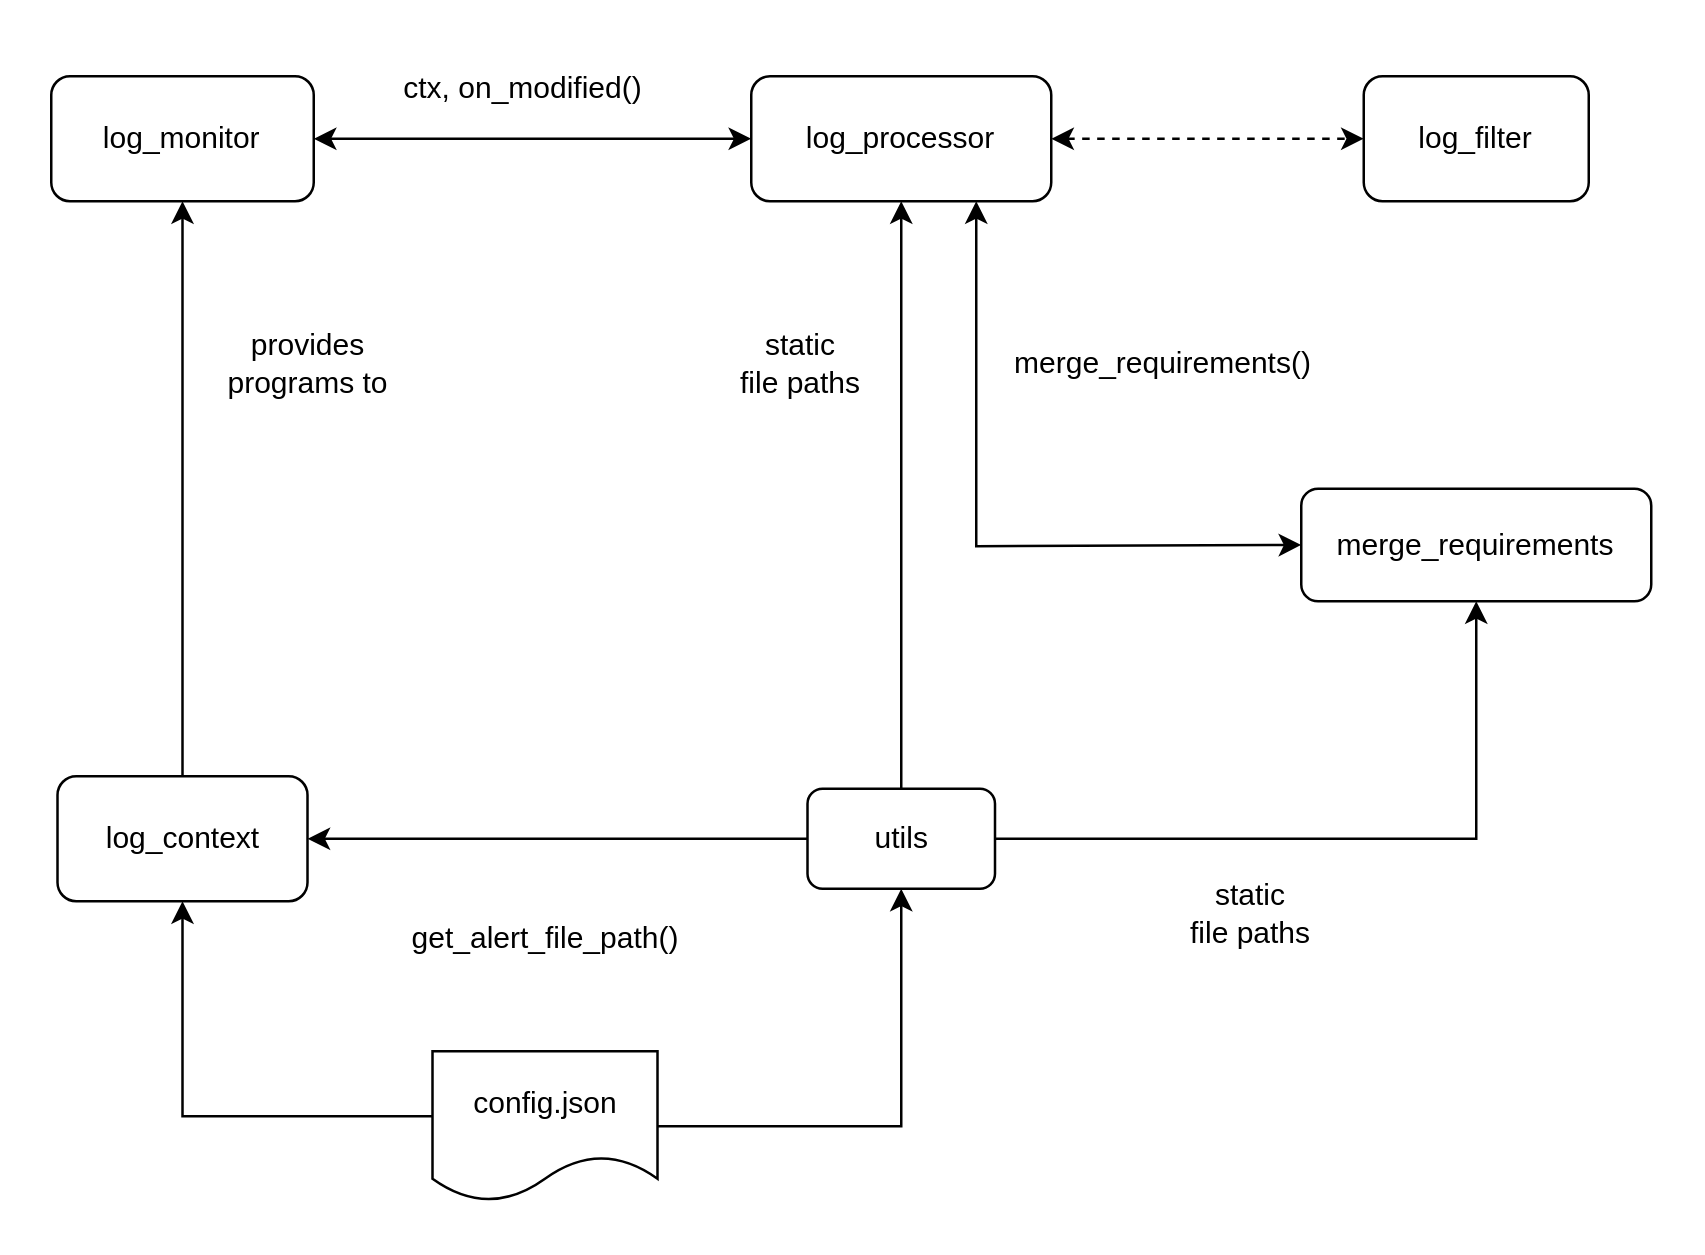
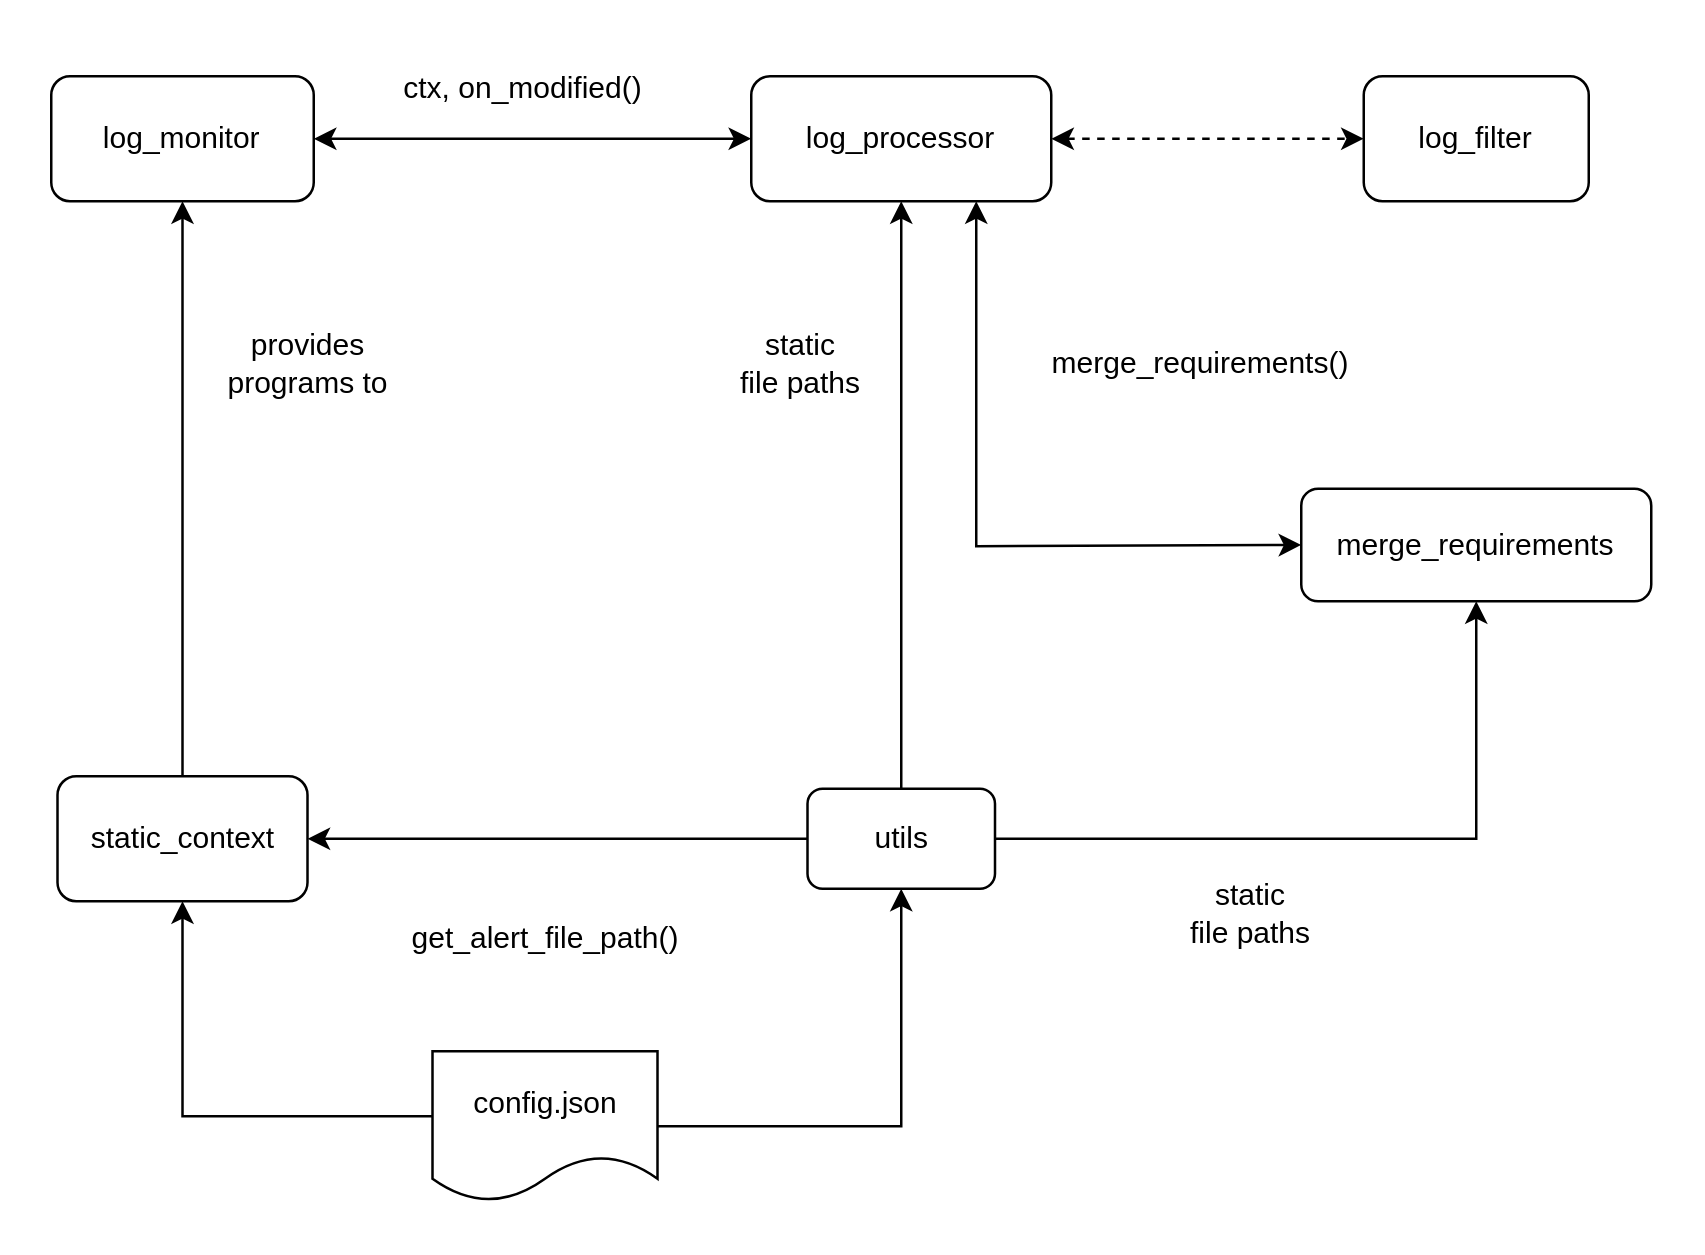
node "merge_requirements()": moved (1164, 364) -> (1201, 364)
node "log_context": label "log_context" -> "static_context"
